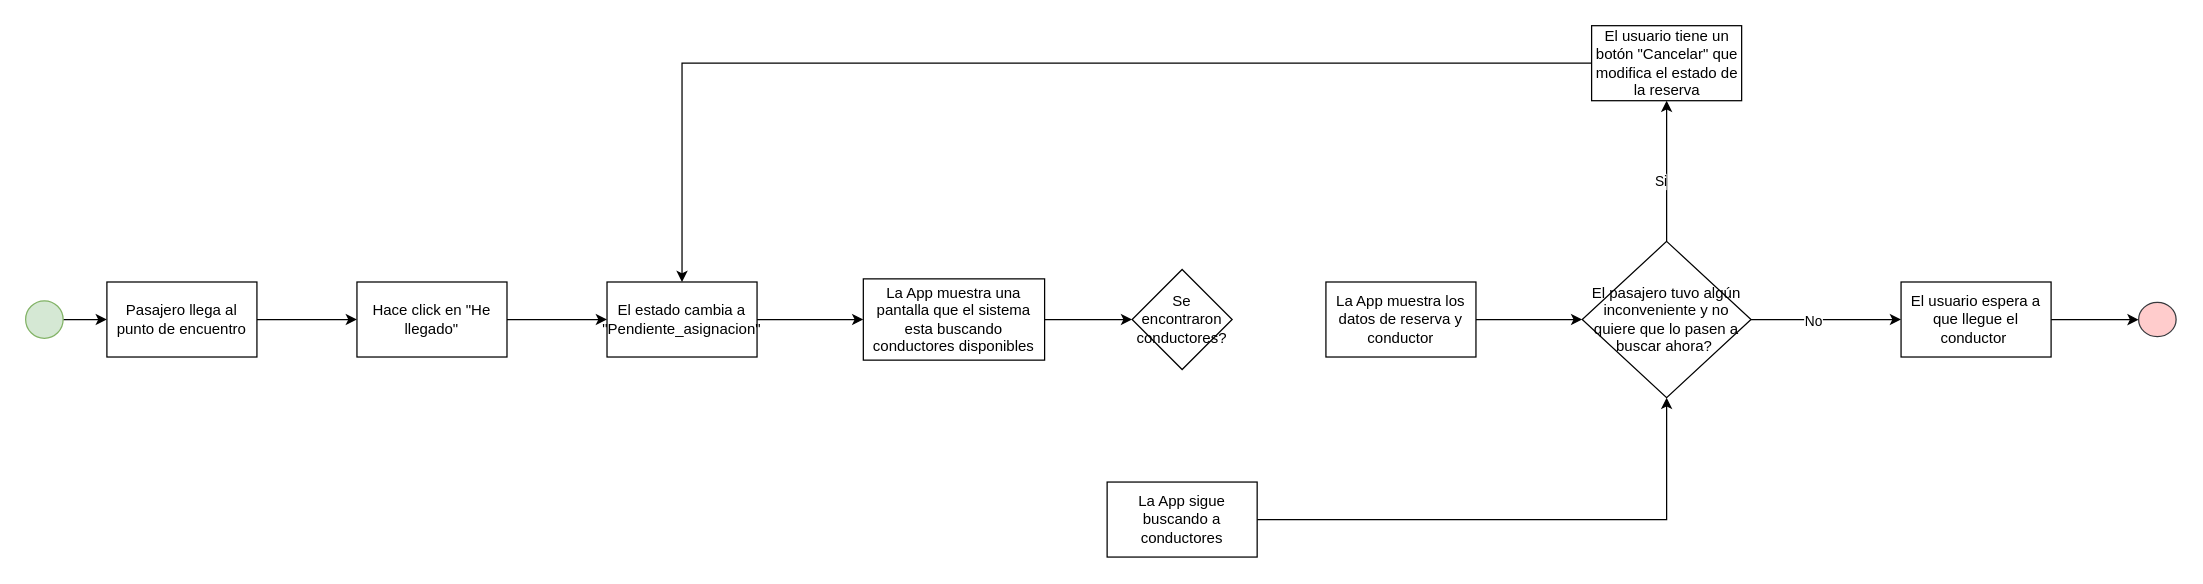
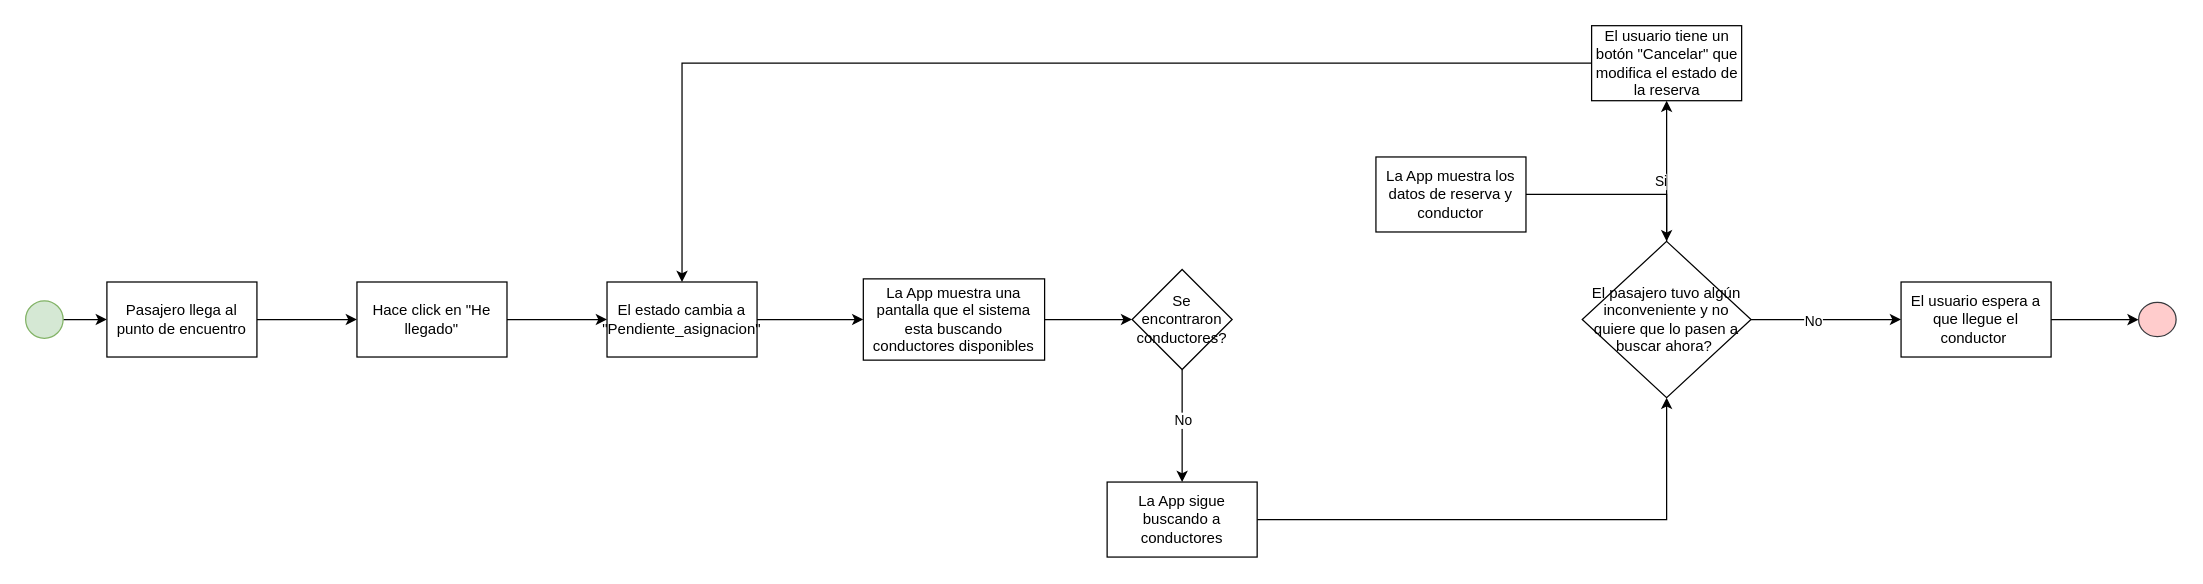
node "La App muestra los datos de reserva y conductor": moved (1401, 319) -> (1451, 194)
edge "Se encontraron conductores?" -> "La App sigue buscando a conductores": added, label "No"
